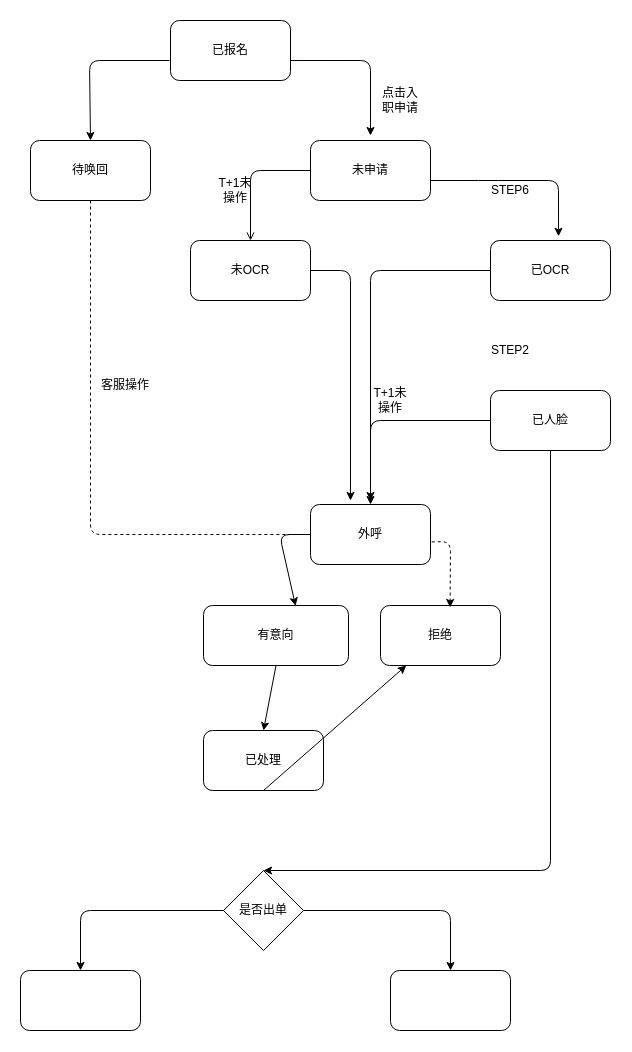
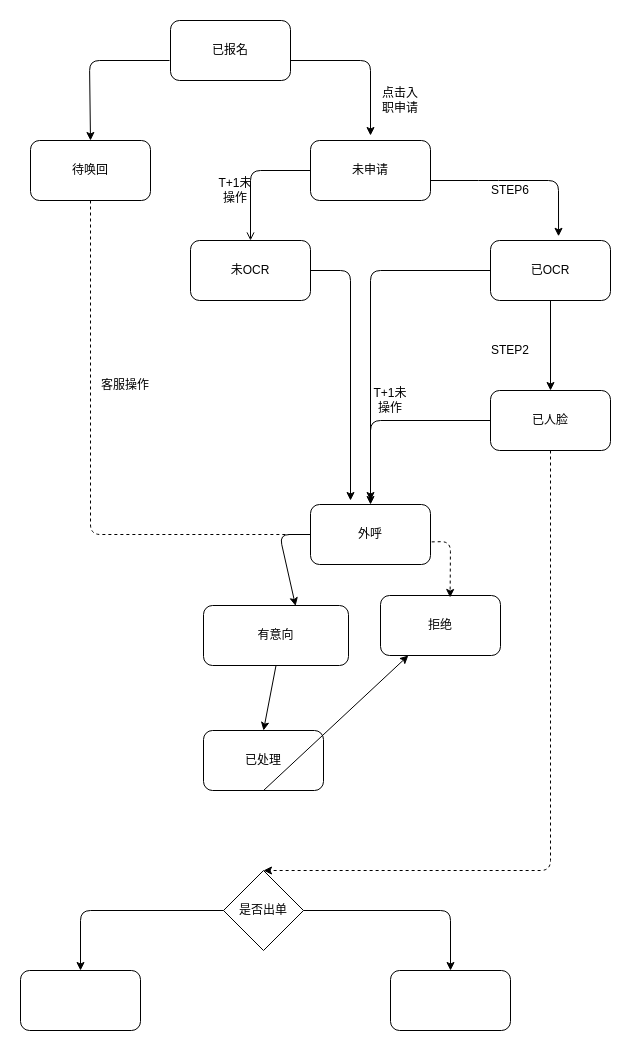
edge "已OCR" -> "已人脸": added
node "拒绝": moved (441, 636) -> (441, 626)
edge "已人脸" -> "是否出单": style solid -> dashed
